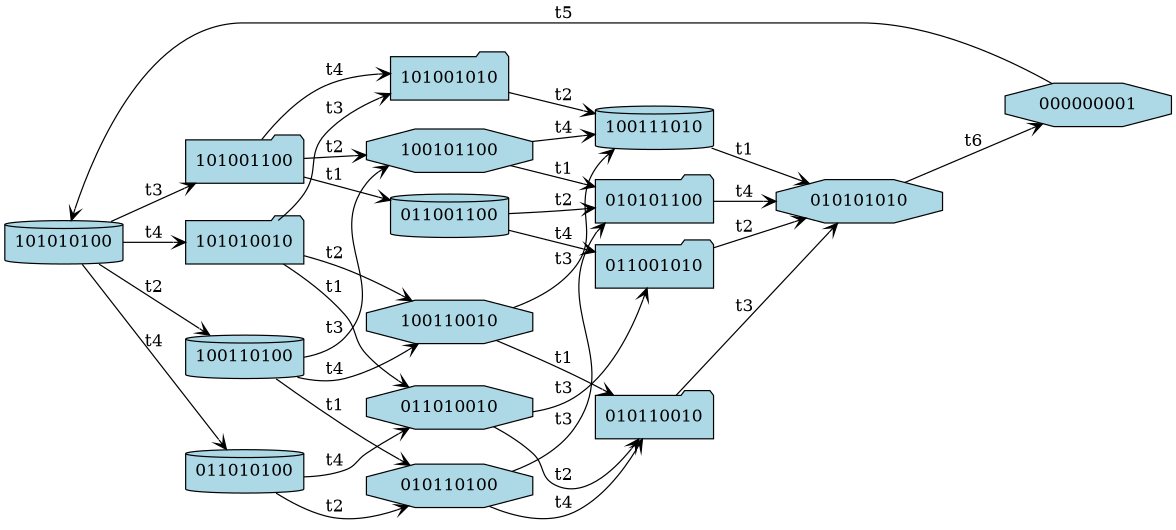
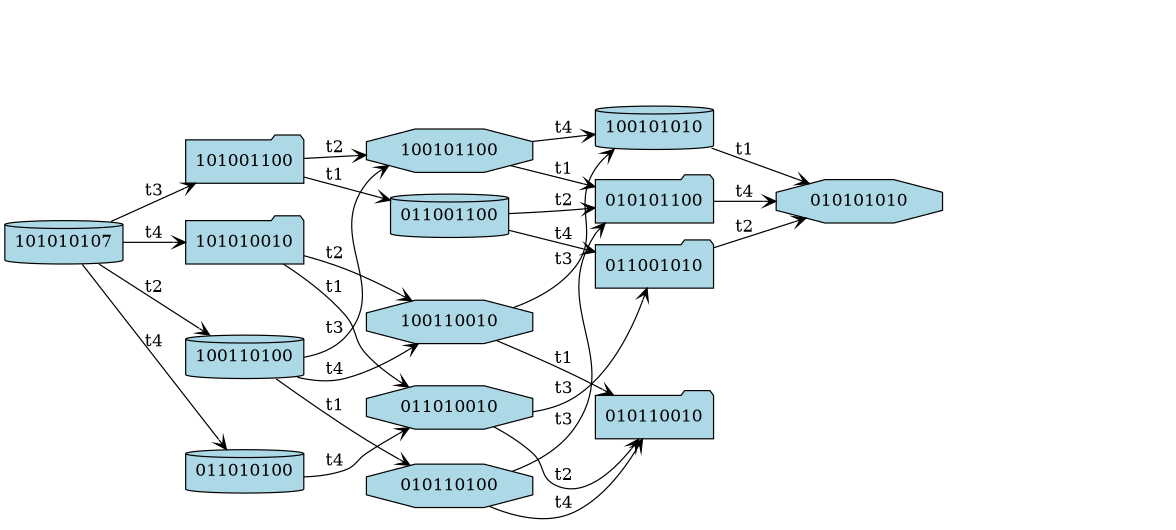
node "101001010": removed
node "000000001": removed
node "100111010": label "100111010" -> "100101010"
node "101010100": label "101010100" -> "101010107"
edge "010110010" -> "010101010": removed, label "t3"
edge "011010100" -> "010110100": removed, label "t2"
